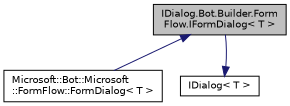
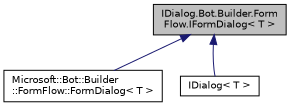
edge "IDialog.Bot.Builder.Form Flow.IFormDialog< T >" -> "IDialog< T >": reversed
node "Microsoft::Bot::Microsoft ::FormFlow::FormDialog< T >": label "Microsoft::Bot::Microsoft ::FormFlow::FormDialog< T >" -> "Microsoft::Bot::Builder ::FormFlow::FormDialog< T >"
